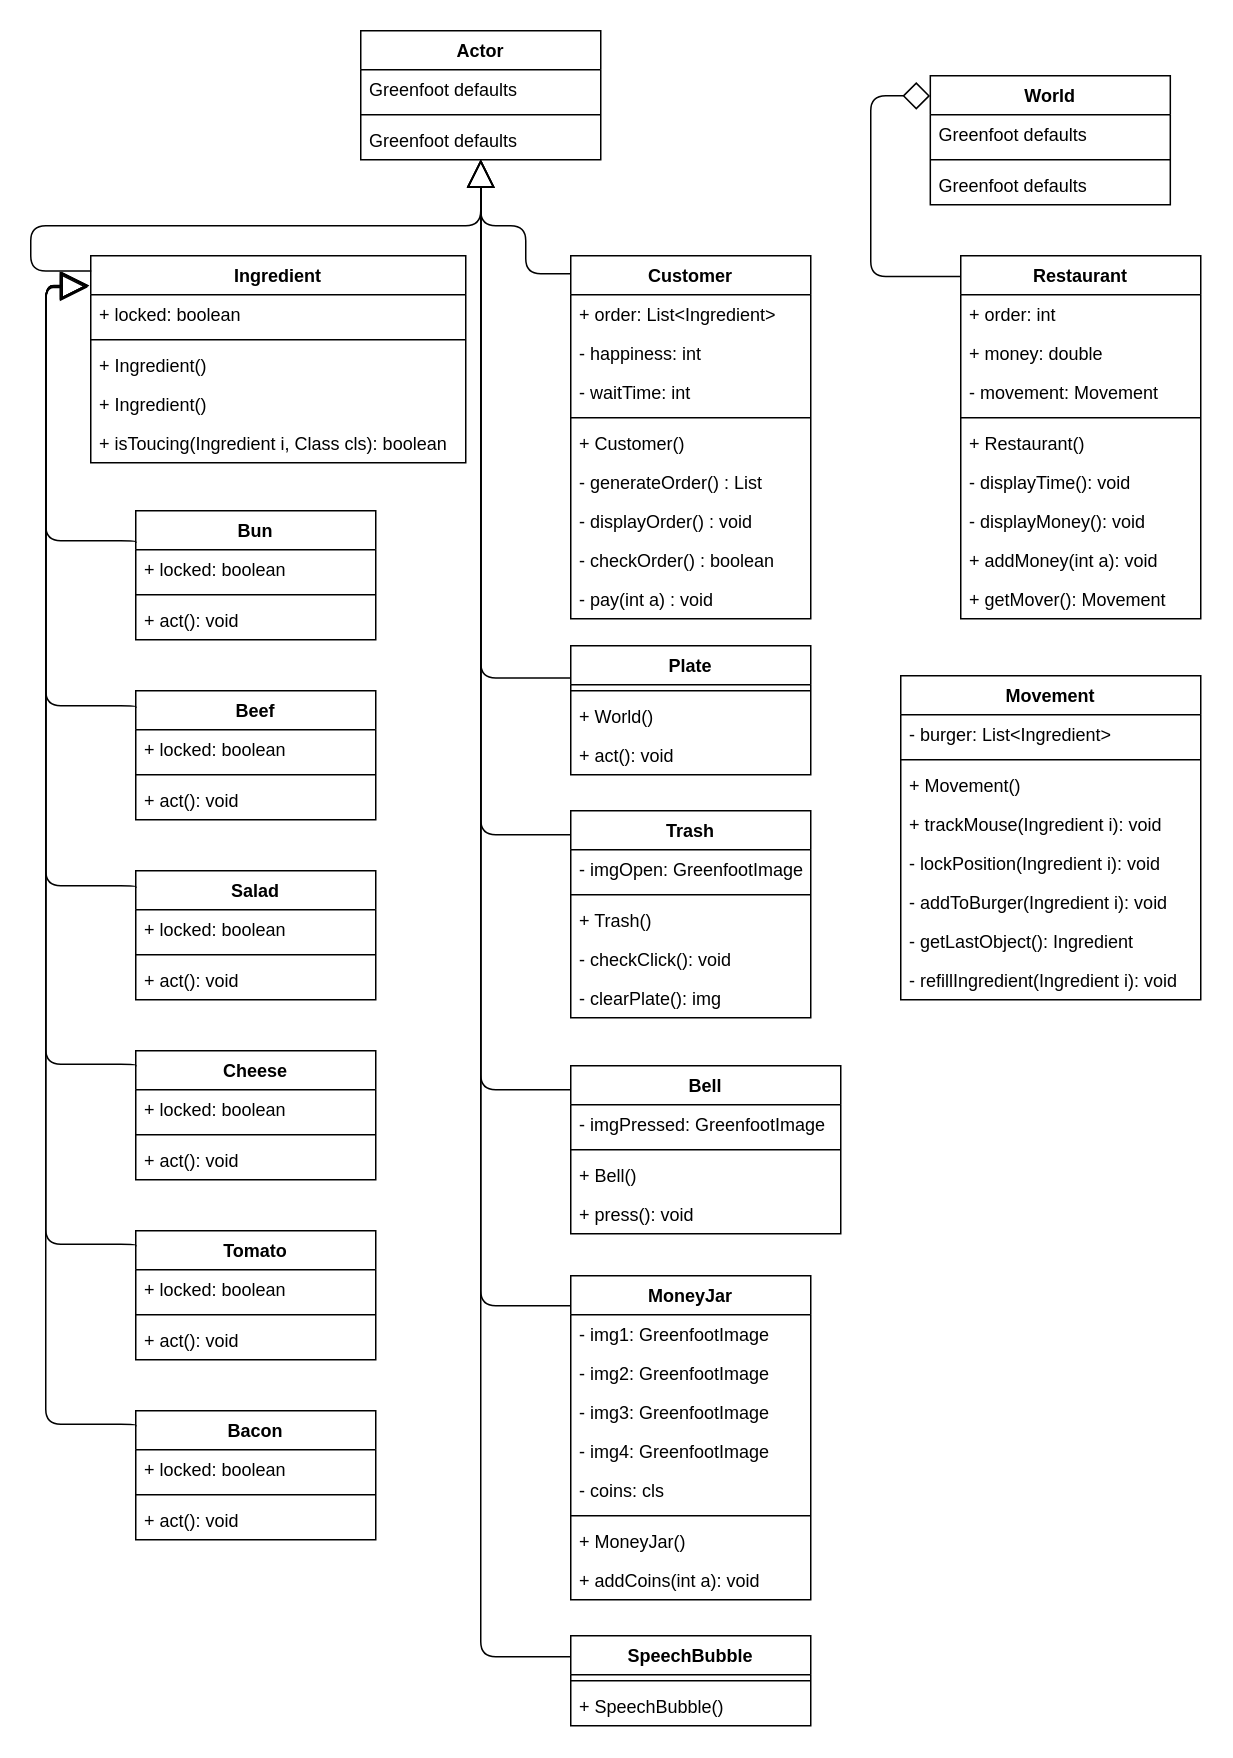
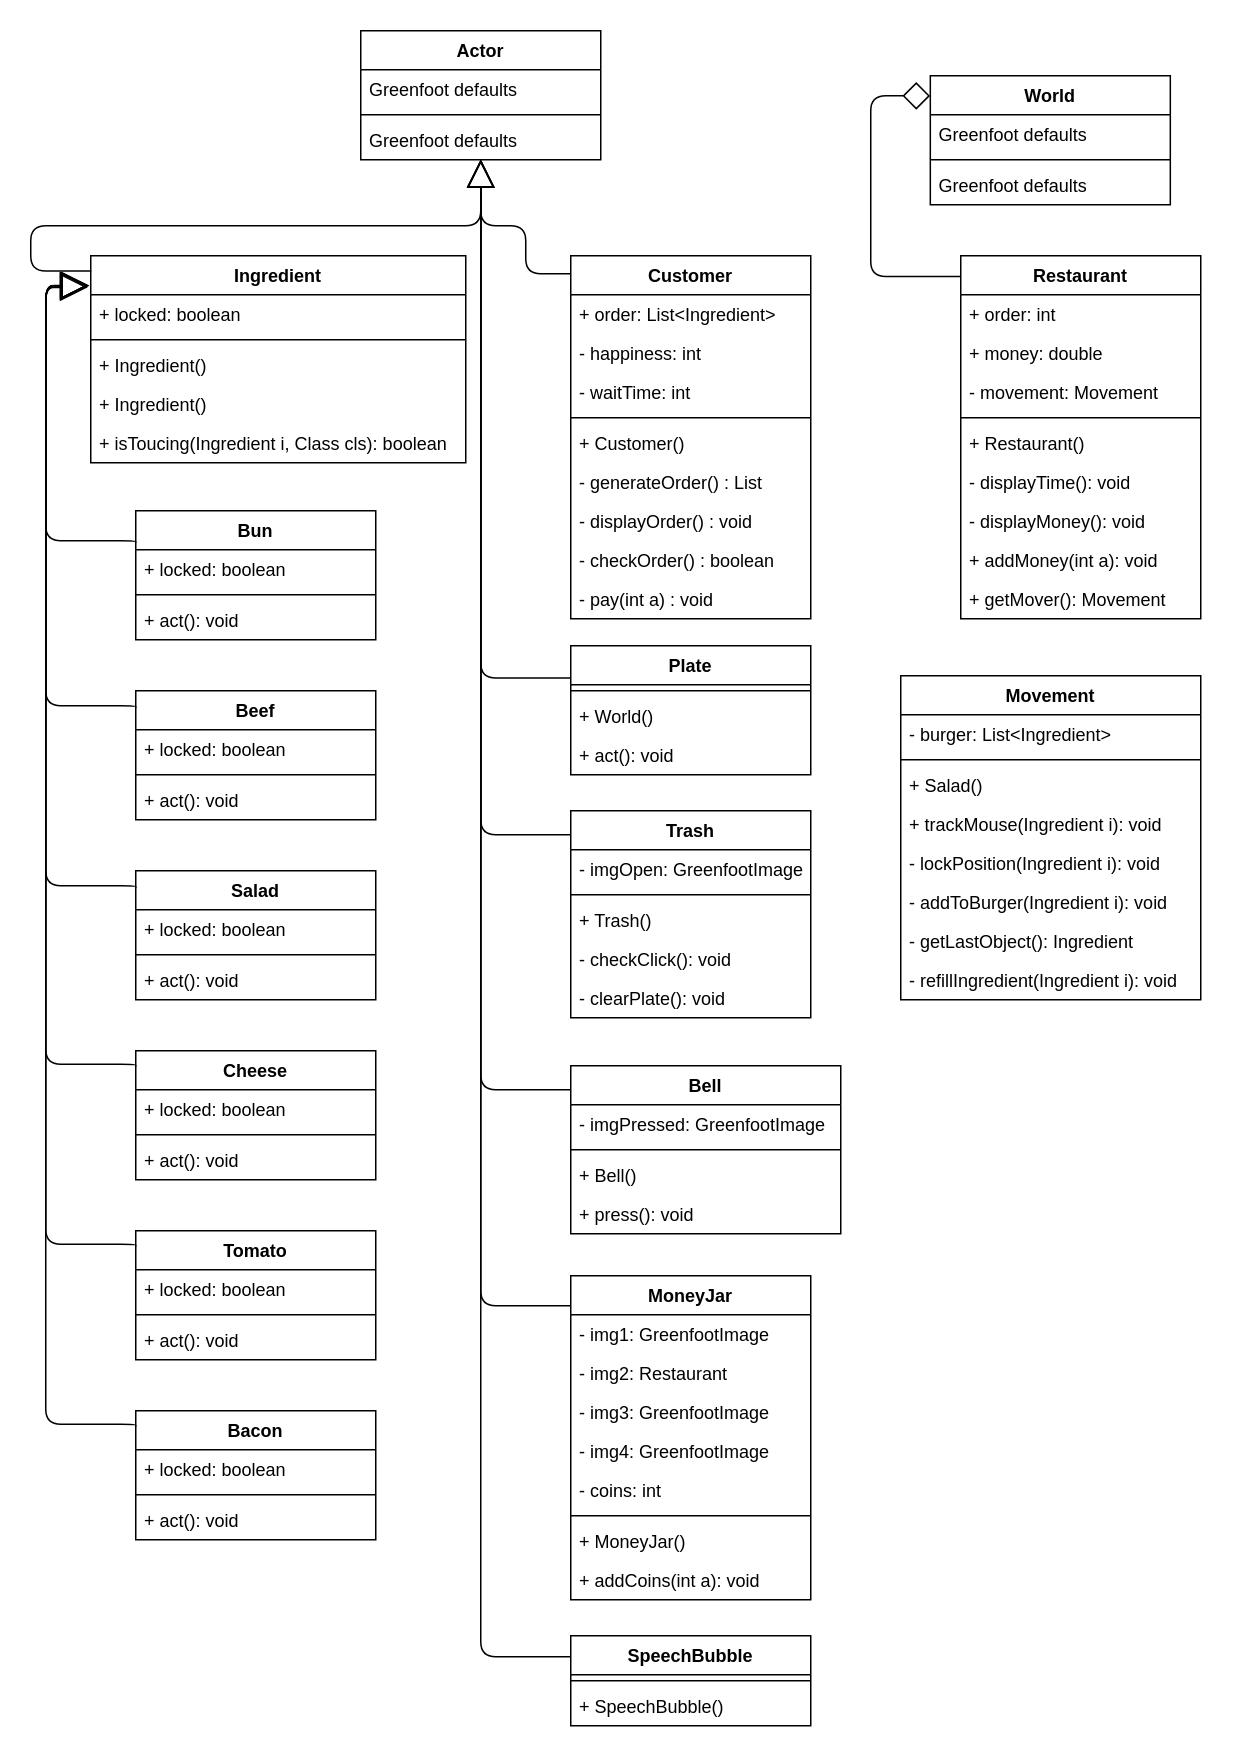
node "+ Movement()": label "+ Movement()" -> "+ Salad()"
node "- clearPlate(): img": label "- clearPlate(): img" -> "- clearPlate(): void"
node "- img2: GreenfootImage": label "- img2: GreenfootImage" -> "- img2: Restaurant"
node "- coins: cls": label "- coins: cls" -> "- coins: int"
